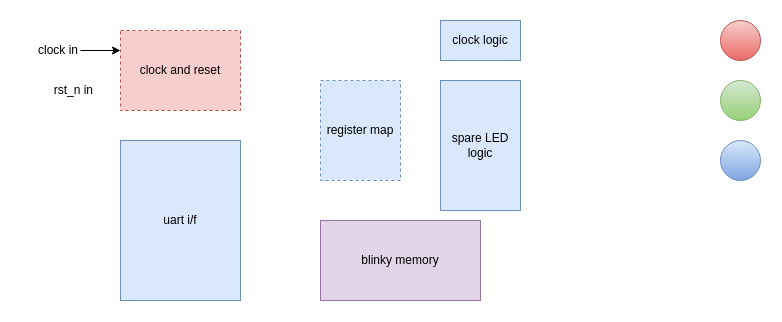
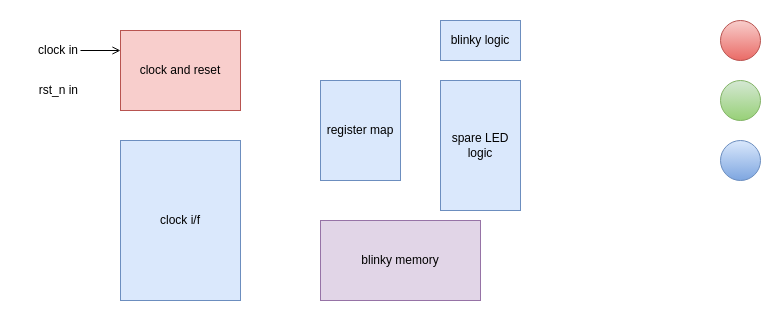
node "clock logic": label "clock logic" -> "blinky logic"
edge "clock in" -> "clock and reset": arrowhead classic -> open
node "clock and reset": style dashed -> solid
node "rst_n in": moved (66, 91) -> (51, 91)
node "register map": style dashed -> solid
node "uart i/f": label "uart i/f" -> "clock i/f"
